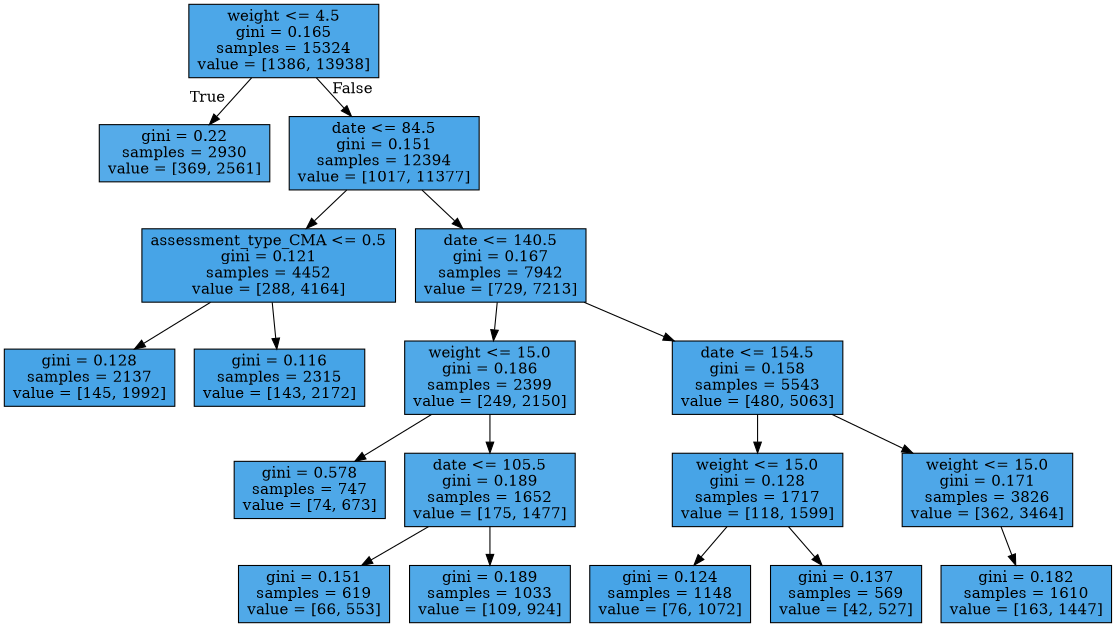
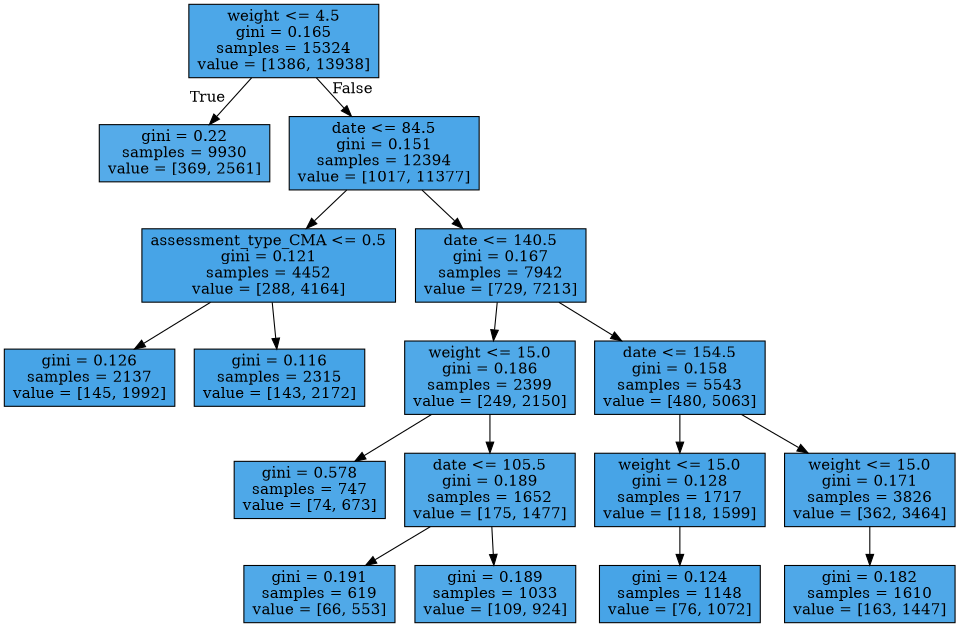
node "gini = 0.22 samples = 2930 value = [369, 2561]": label "gini = 0.22 samples = 2930 value = [369, 2561]" -> "gini = 0.22 samples = 9930 value = [369, 2561]"
node "gini = 0.128 samples = 2137 value = [145, 1992]": label "gini = 0.128 samples = 2137 value = [145, 1992]" -> "gini = 0.126 samples = 2137 value = [145, 1992]"
node "gini = 0.151 samples = 619 value = [66, 553]": label "gini = 0.151 samples = 619 value = [66, 553]" -> "gini = 0.191 samples = 619 value = [66, 553]"
node "gini = 0.137 samples = 569 value = [42, 527]": removed
